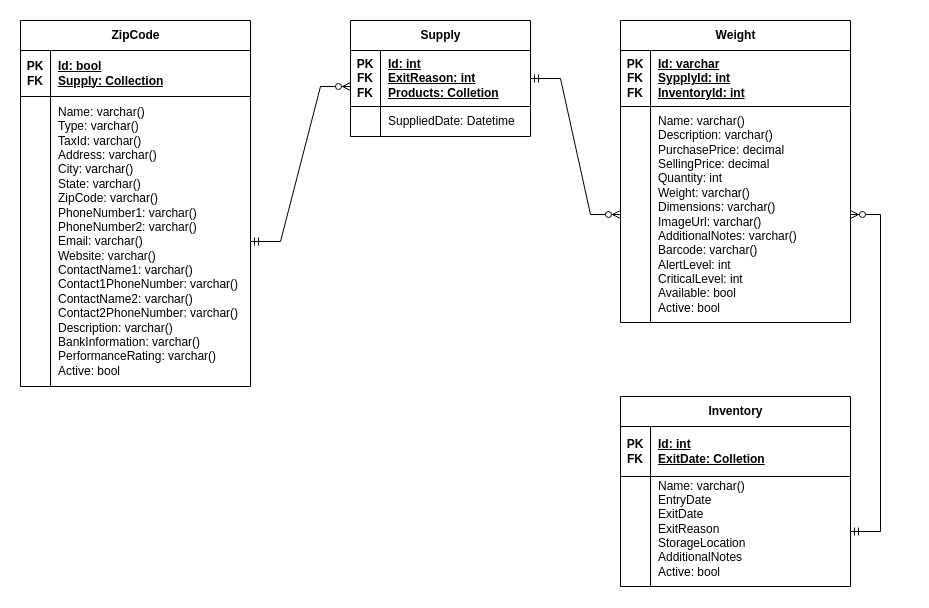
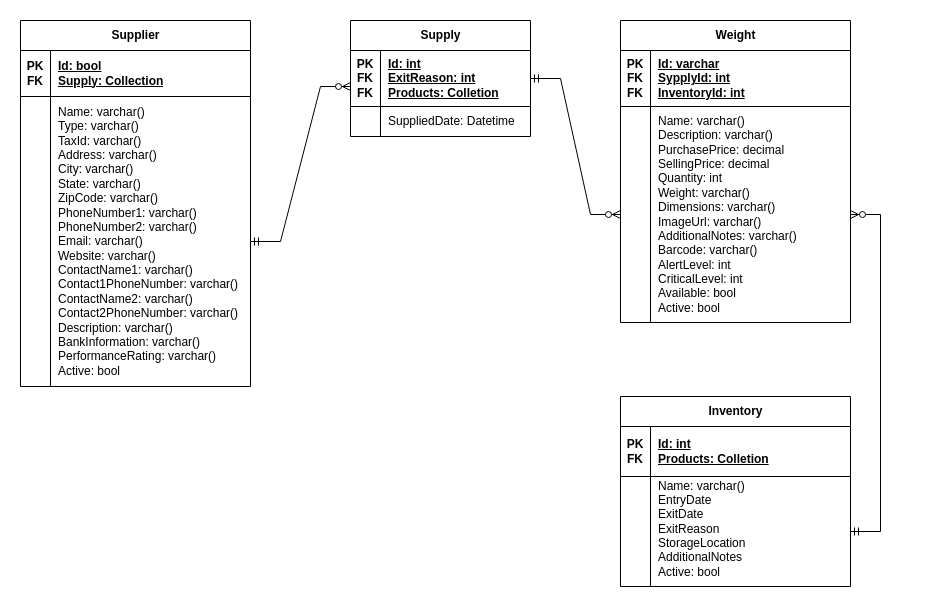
node "ZipCode": label "ZipCode" -> "Supplier"
node "Id: int ExitDate: Colletion": label "Id: int ExitDate: Colletion" -> "Id: int Products: Colletion"
